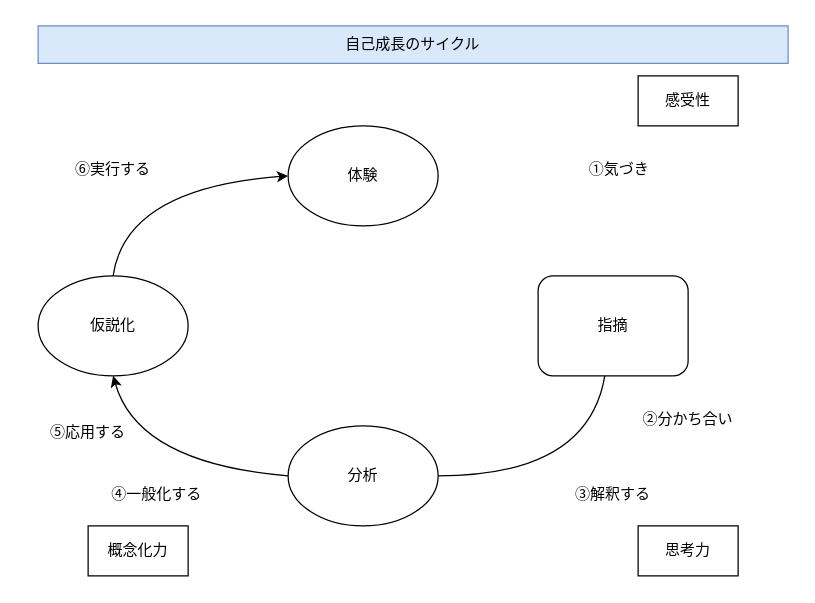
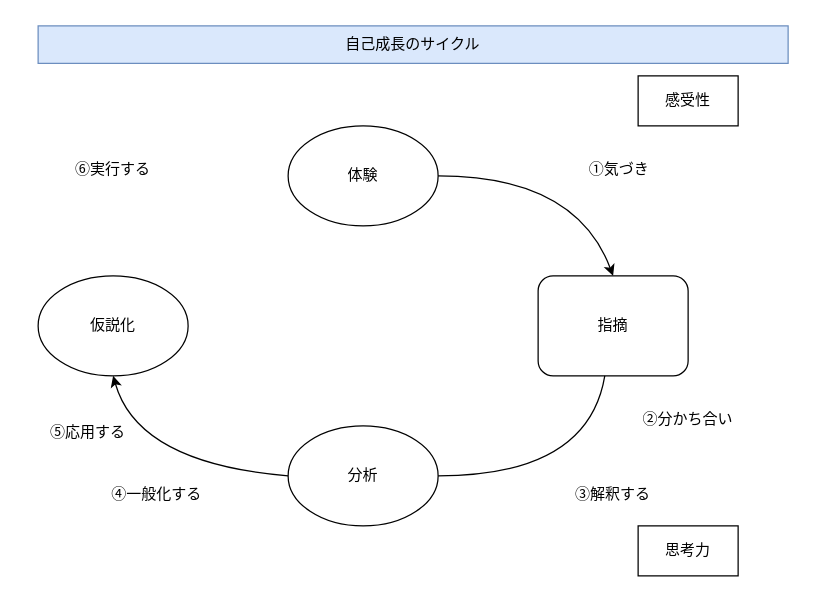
edge "体験" -> "指摘": added
edge "仮説化" -> "体験": removed
node "概念化力": removed
